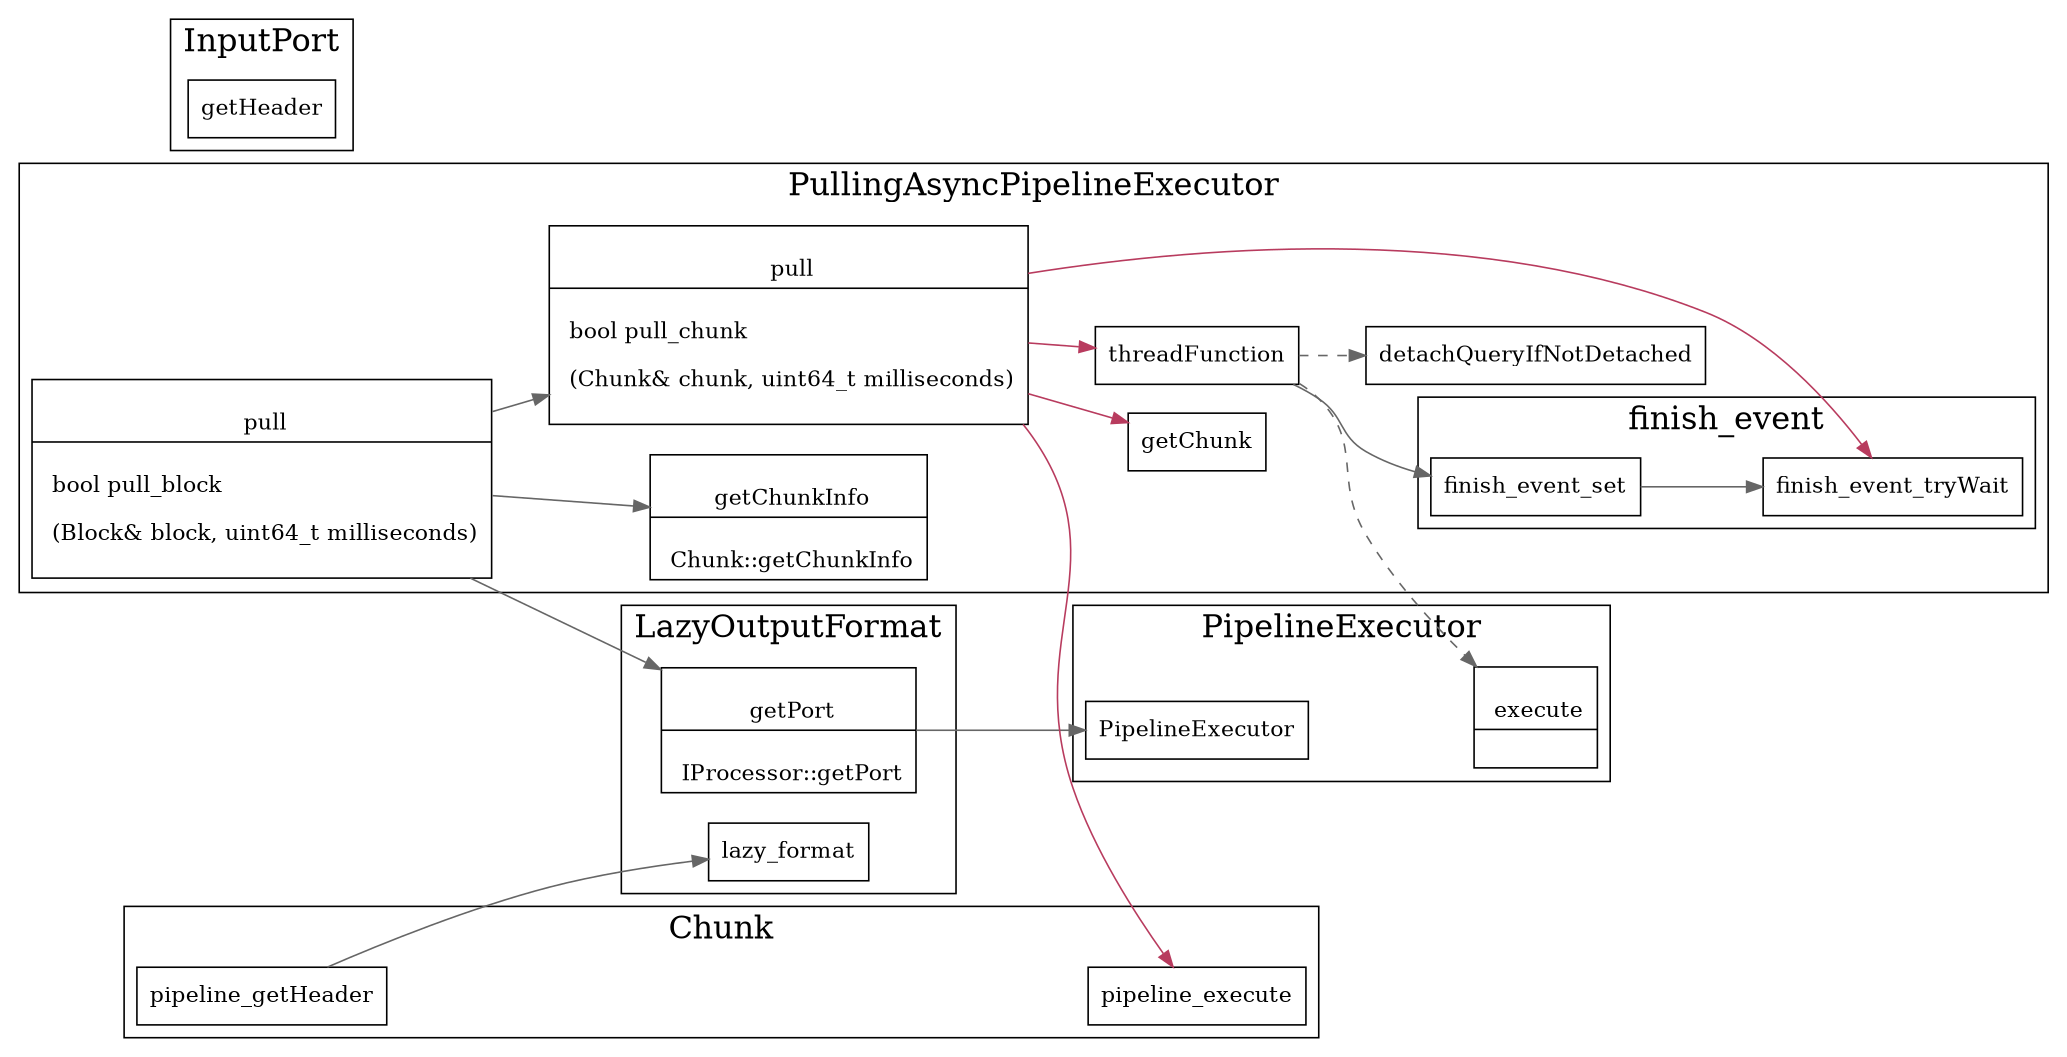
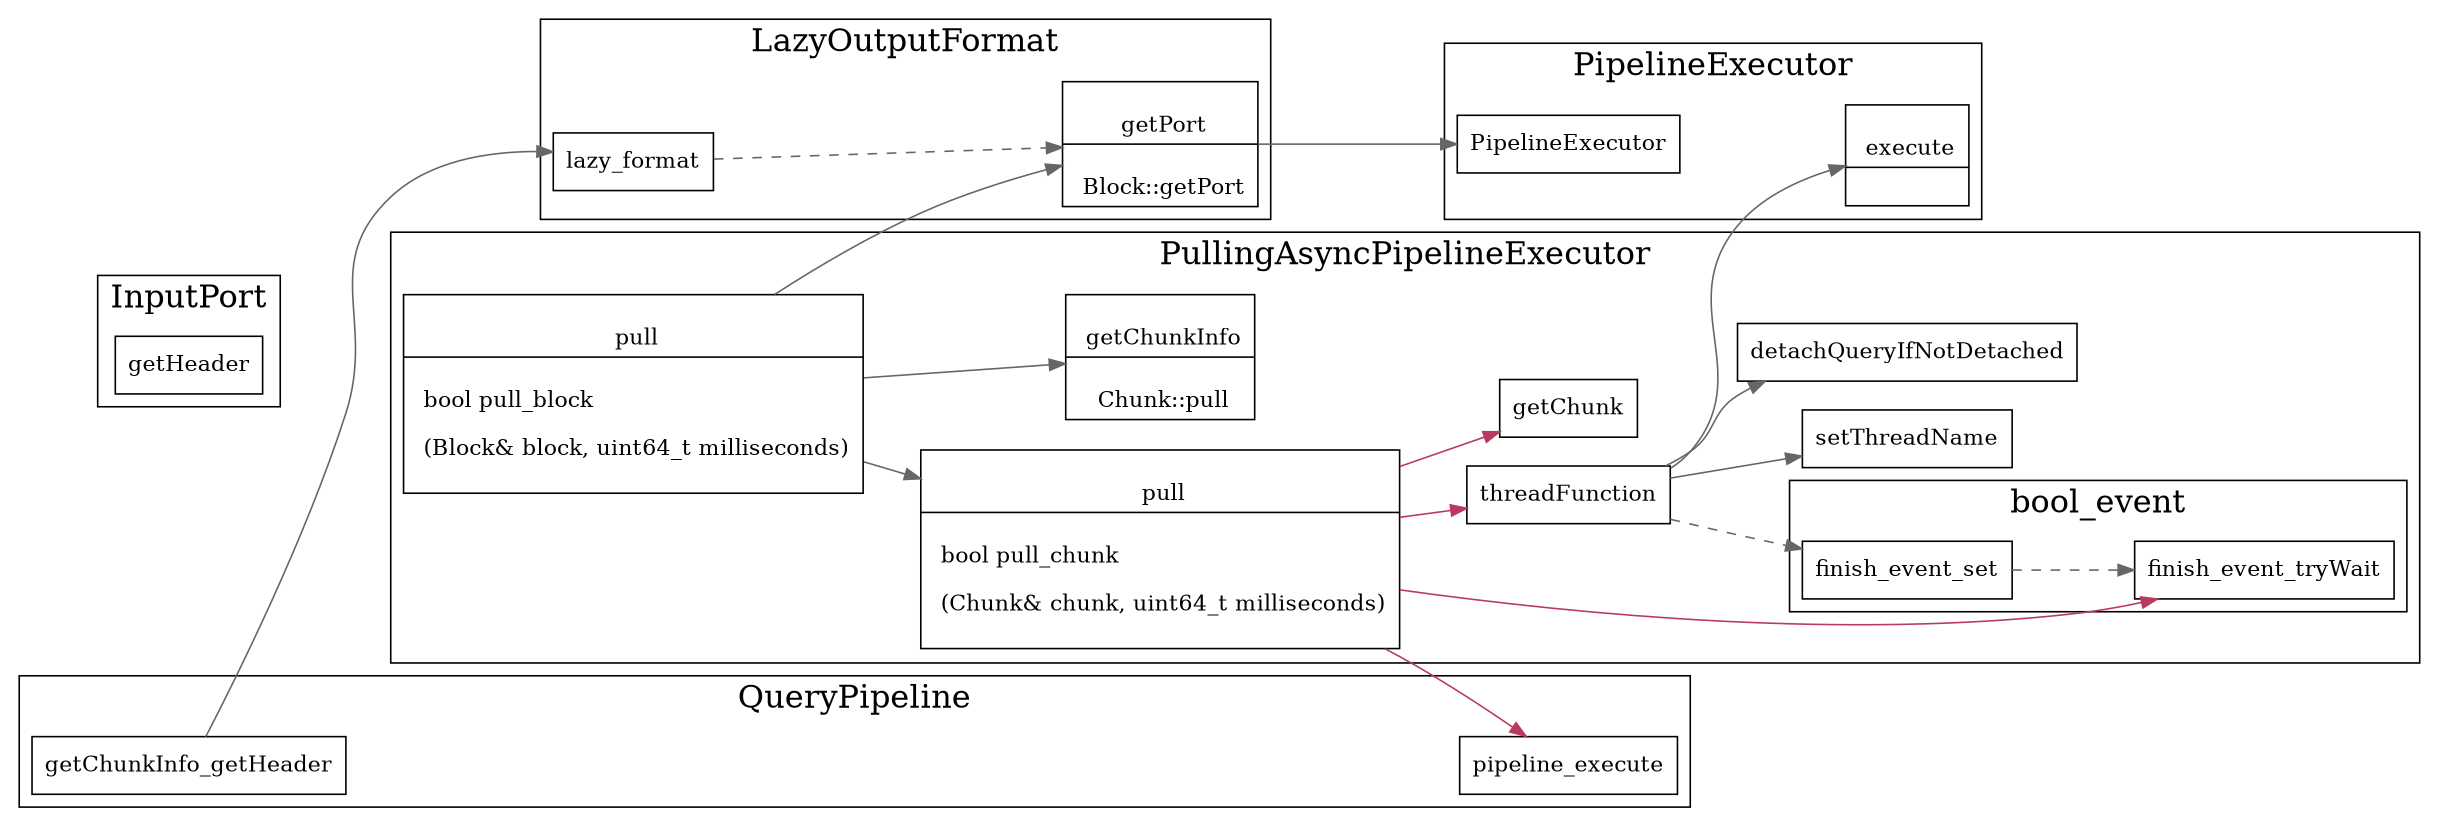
edge "lazy_format" -> "getPort": added
edge "threadFunction" -> "detachQueryIfNotDetached": style dashed -> solid
cluster "finish_event": label "finish_event" -> "bool_event"
node "setThreadName": added
edge "threadFunction" -> "finish_event_set": style solid -> dashed
edge "finish_event_set" -> "finish_event_tryWait": style solid -> dashed
edge "threadFunction" -> "execute": style dashed -> solid
node "getChunkInfo": text "Chunk::getChunkInfo" -> "Chunk::pull"
node "getPort": text "IProcessor::getPort" -> "Block::getPort"
cluster "Chunk": label "Chunk" -> "QueryPipeline"
node "pipeline_getHeader": label "pipeline_getHeader" -> "getChunkInfo_getHeader"
